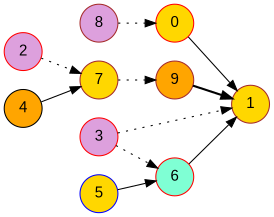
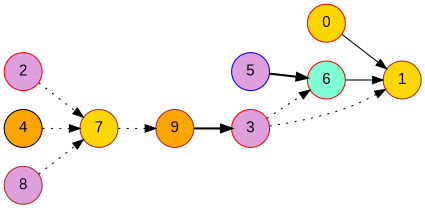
edge "8" -> "0": now "8" -> "7"
edge "9" -> "1": now "9" -> "3"
edge "4" -> "7": style solid -> dotted
edge "5" -> "6": style solid -> bold
node "5": fillcolor gold -> plum
